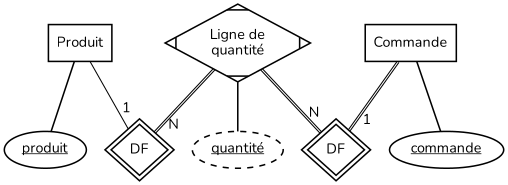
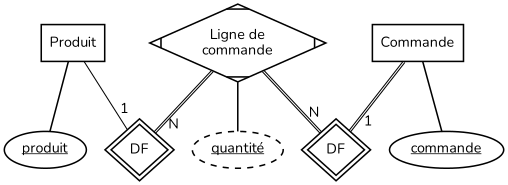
node "Ligne de quantité": label "Ligne de quantité" -> "Ligne de commande"
